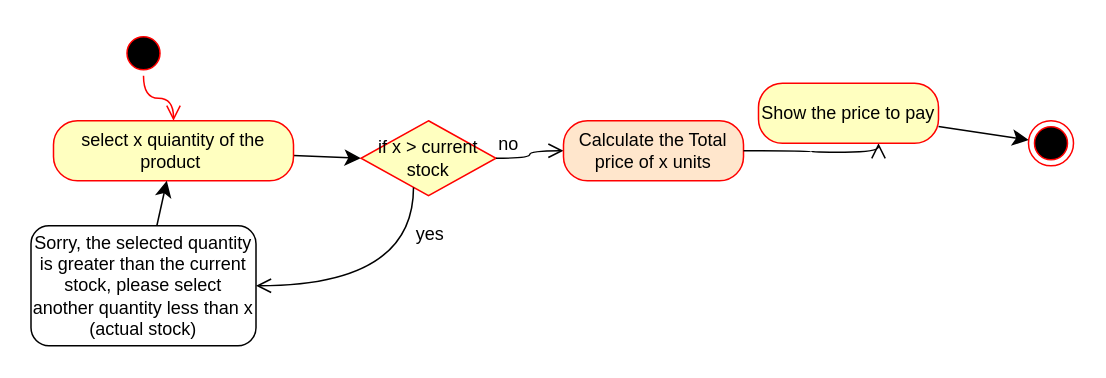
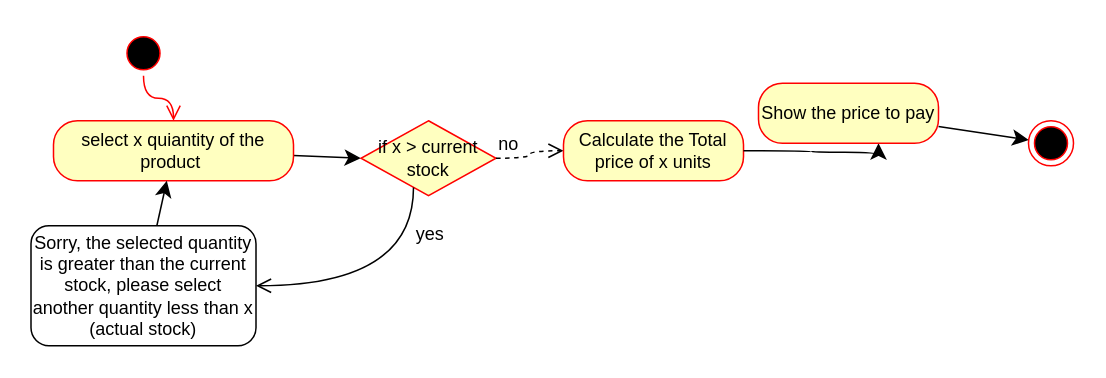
node "Calculate the Total price of x units": fillcolor #ffe6cc -> #ffffc0
edge "Calculate the Total price of x units" -> "Show the price to pay": arrowhead open -> classic
edge "if x > current stock" -> "Calculate the Total price of x units": style solid -> dashed
